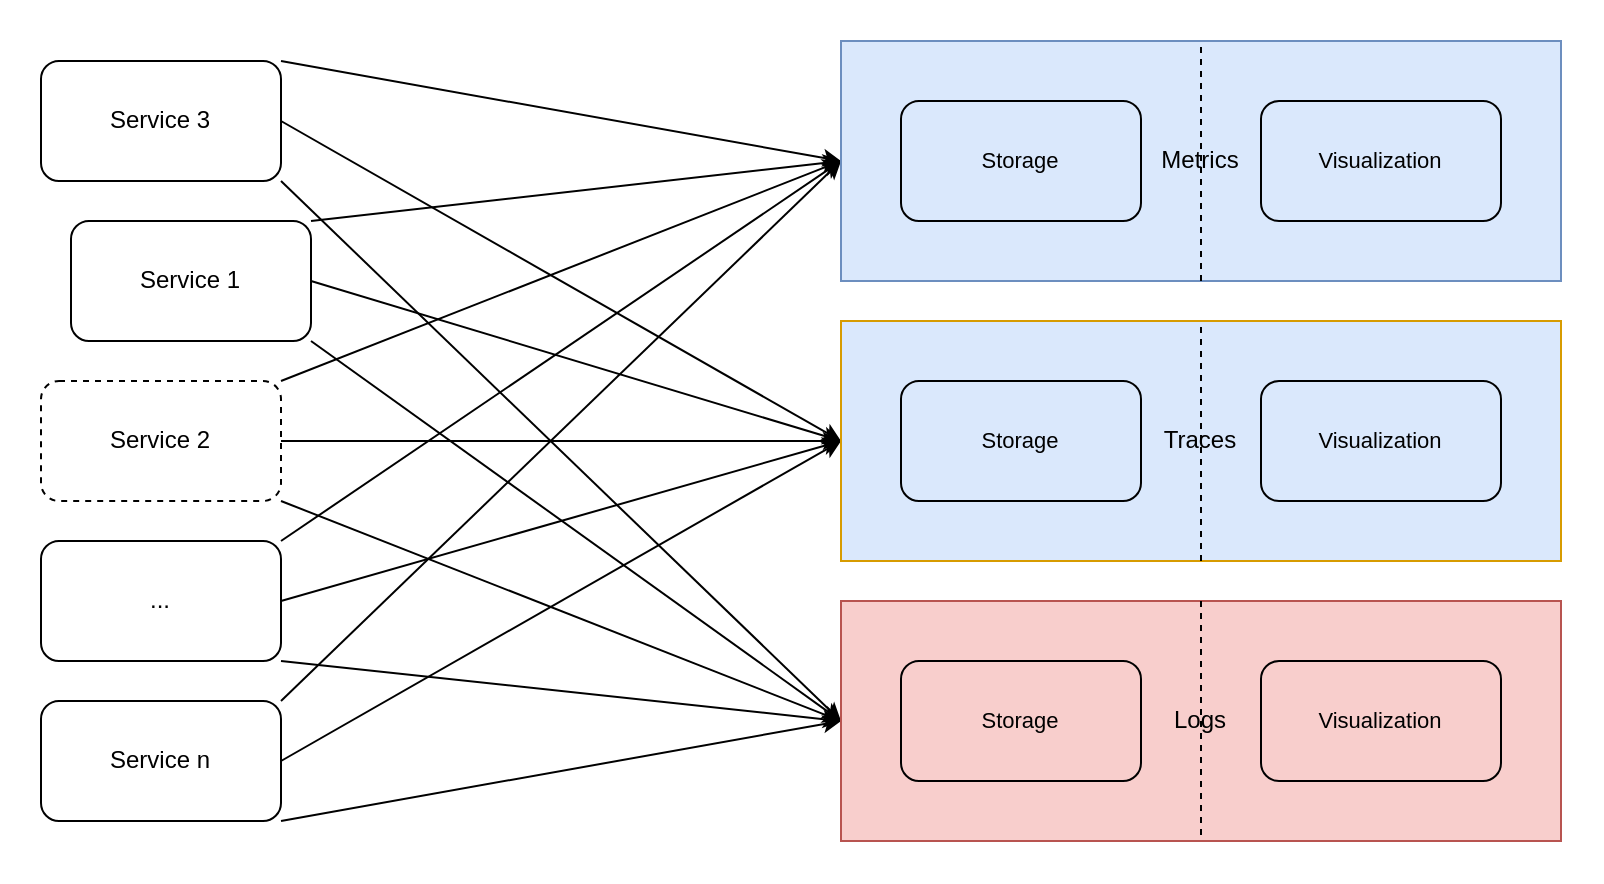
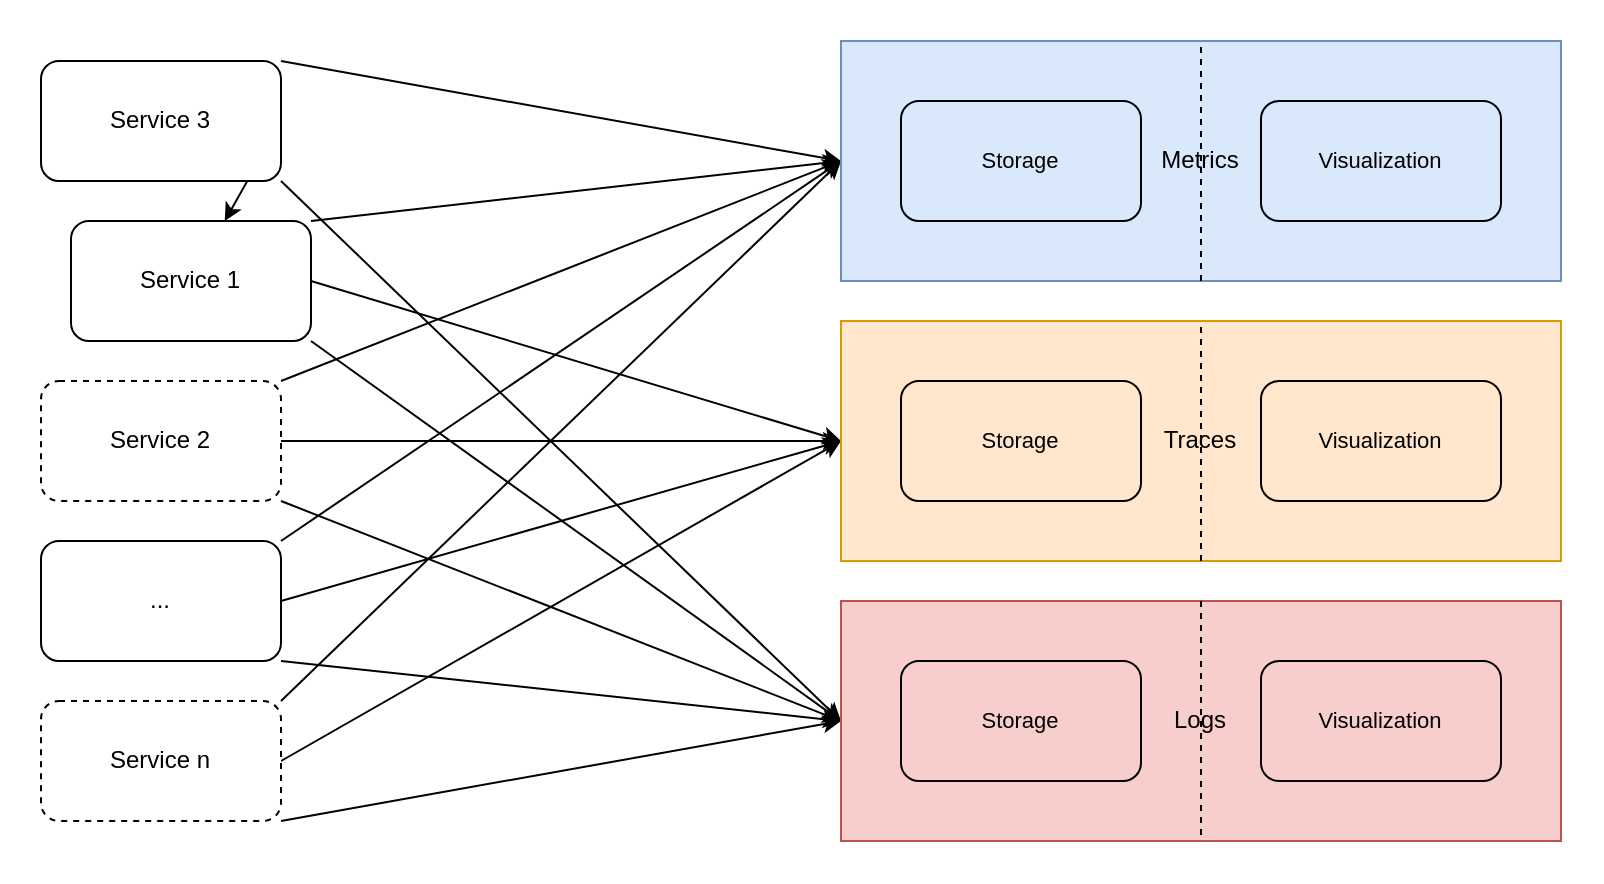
edge "Service 3" -> "Traces": now "Service 3" -> "Service 1"
node "Traces": fillcolor #dae8fc -> #ffe6cc
node "Service n": style solid -> dashed
